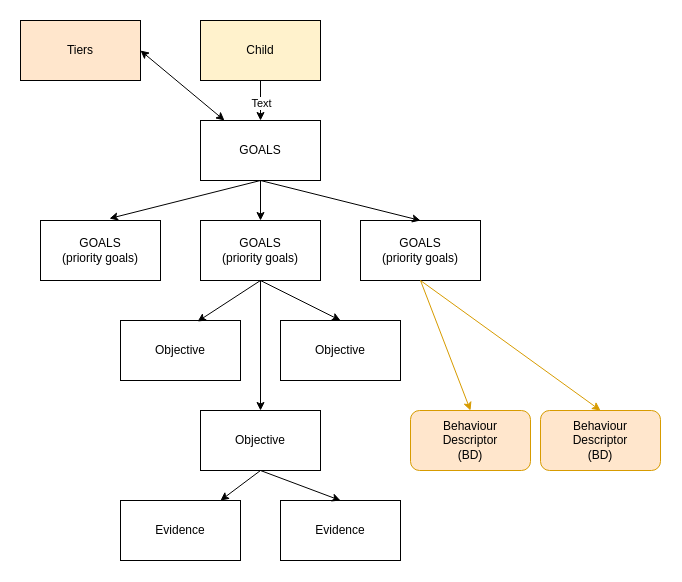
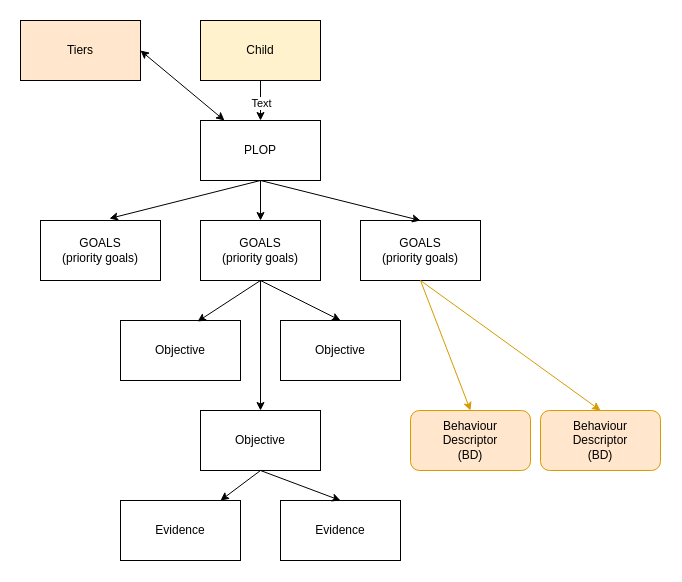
node "GOALS": label "GOALS" -> "PLOP"
